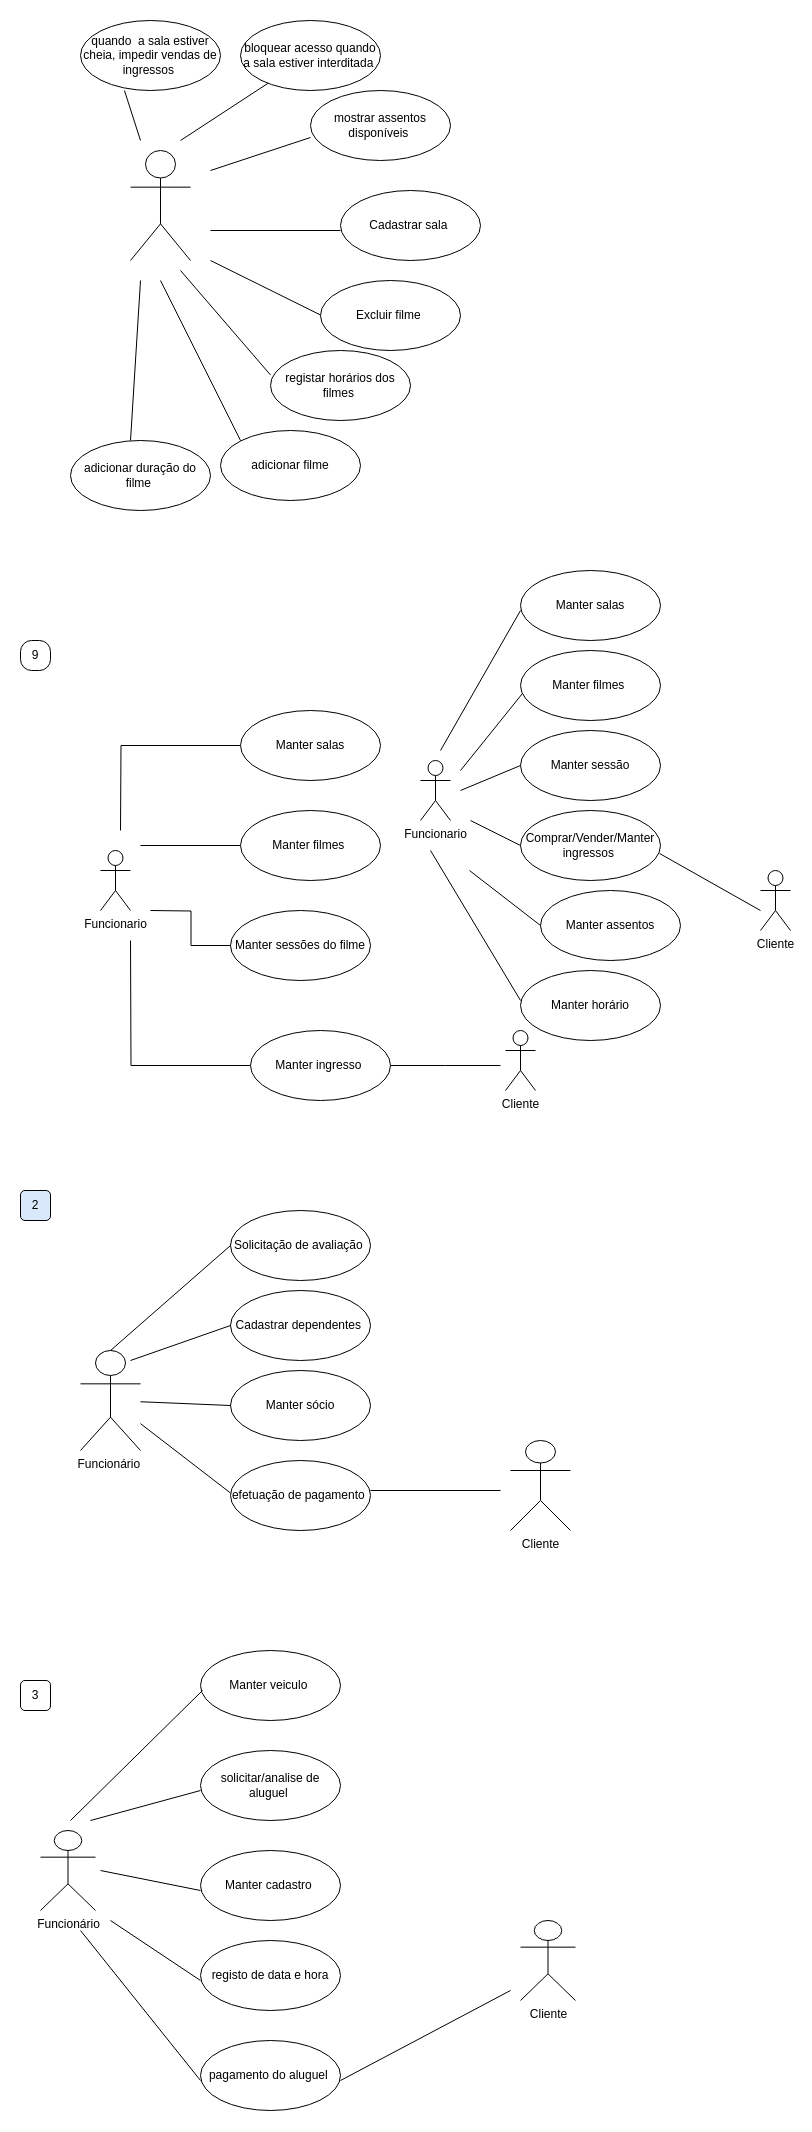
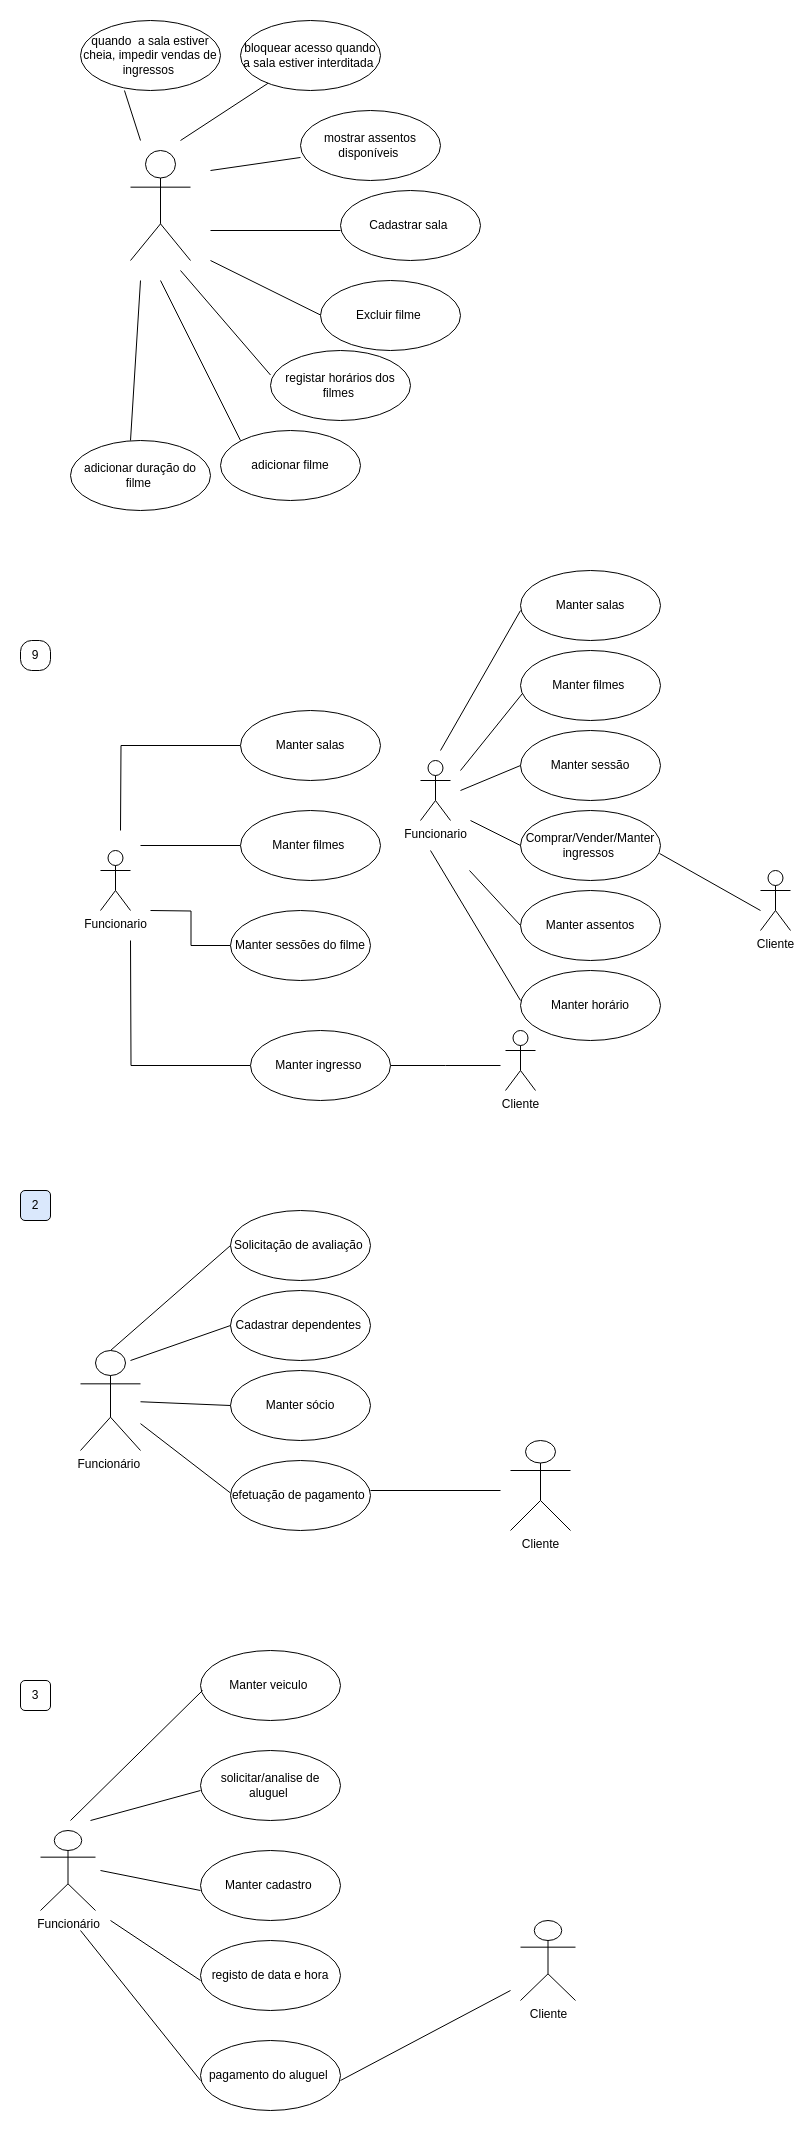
node "mostrar assentos disponíveis": moved (381, 126) -> (371, 146)
node "Manter assentos": moved (611, 926) -> (591, 926)
